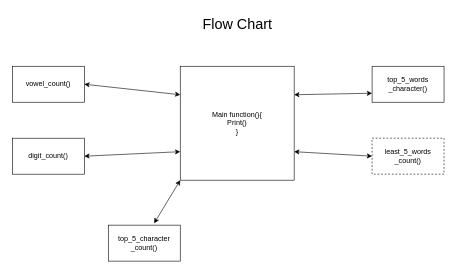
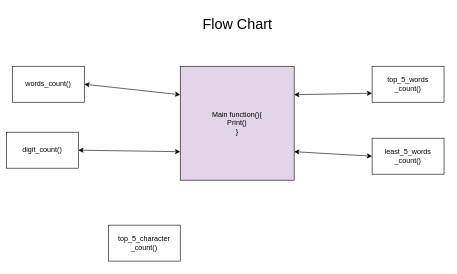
node "vowel_count()": label "vowel_count()" -> "words_count()"
node "top_5_words _character()": label "top_5_words _character()" -> "top_5_words _count()"
node "Main function(){ Print() }": fillcolor #ffffff -> #e1d5e7
node "digit_count()": moved (48, 156) -> (42, 150)
node "least_5_words _count()": style dashed -> solid
edge "Main function(){ Print() }" -- "top_5_character _count()": removed
